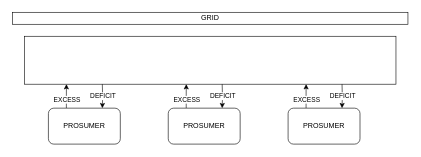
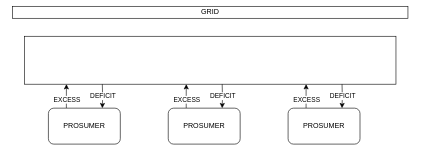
node "GRID": moved (210, 18) -> (210, 12)
